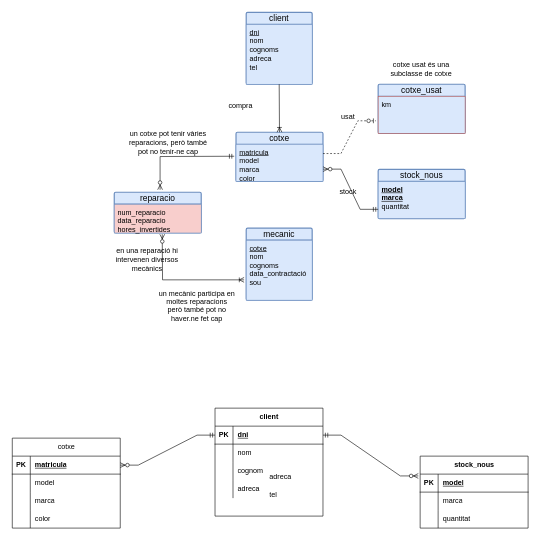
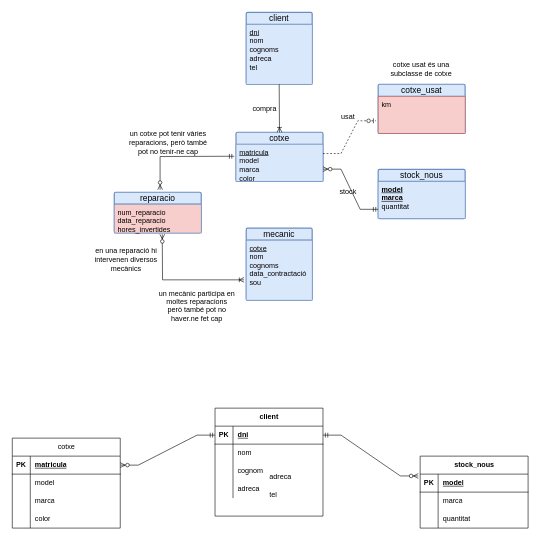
node "compra": moved (241, 106) -> (265, 109)
node "km": fillcolor #dae8fc -> #f8cecc
node "en una reparació hi intervenen diversos mecànics": moved (147, 259) -> (126, 259)
